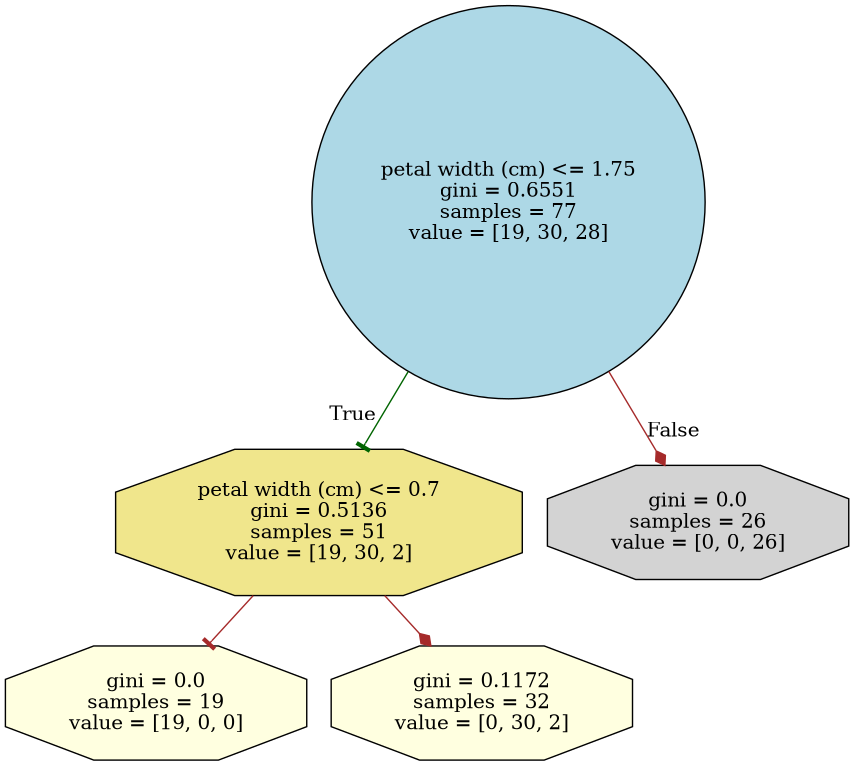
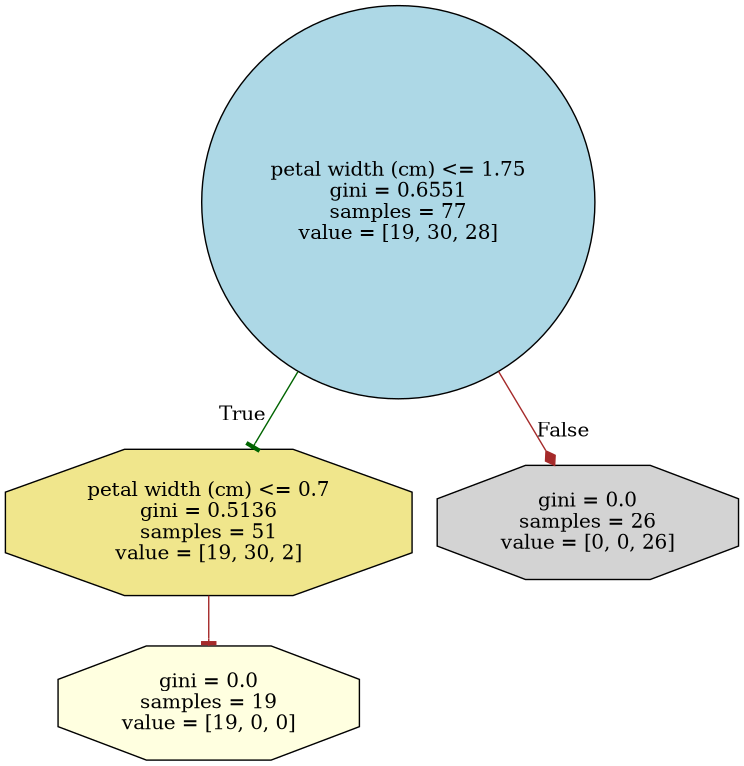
node "gini = 0.1172 samples = 32 value = [0, 30, 2]": removed
